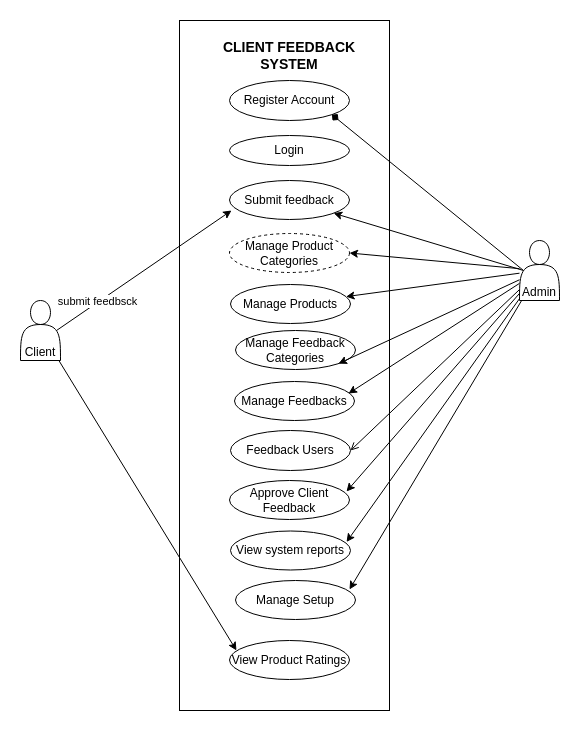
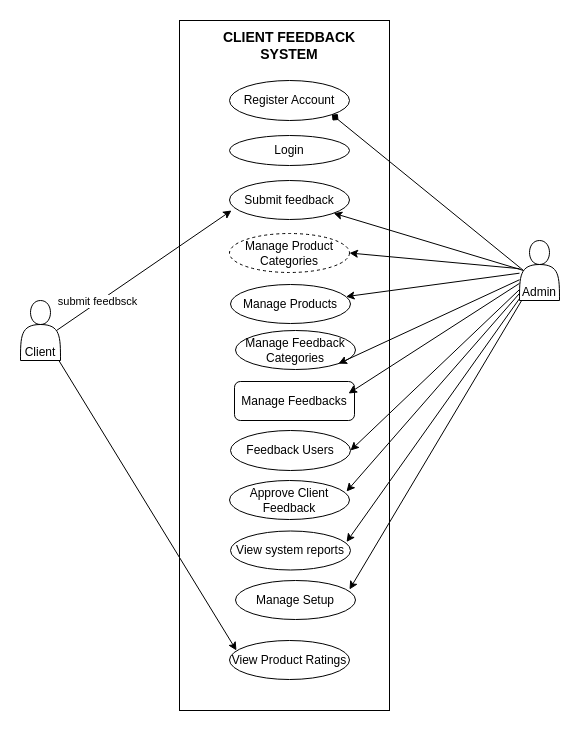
node "CLIENT FEEDBACK SYSTEM": moved (290, 56) -> (290, 46)
node "Manage Feedbacks": shape ellipse -> rounded rectangle
edge "Admin" -> "Feedback Users": arrowhead open -> classic
